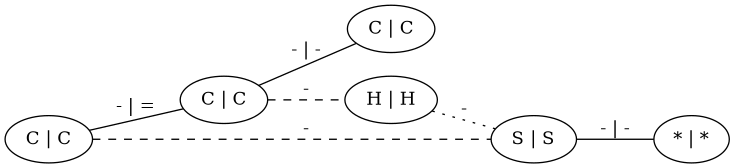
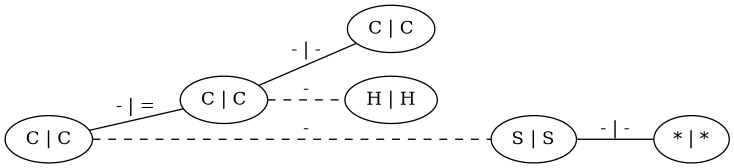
edge "H | H" -- "S | S": removed, label "-"
